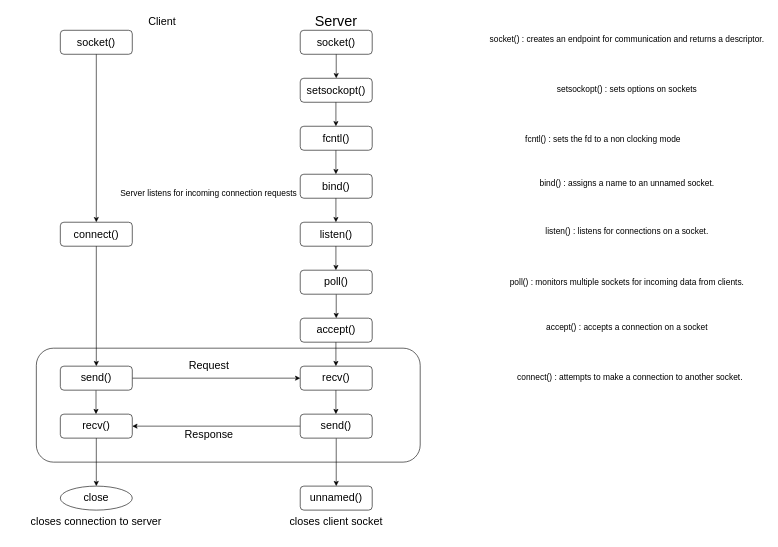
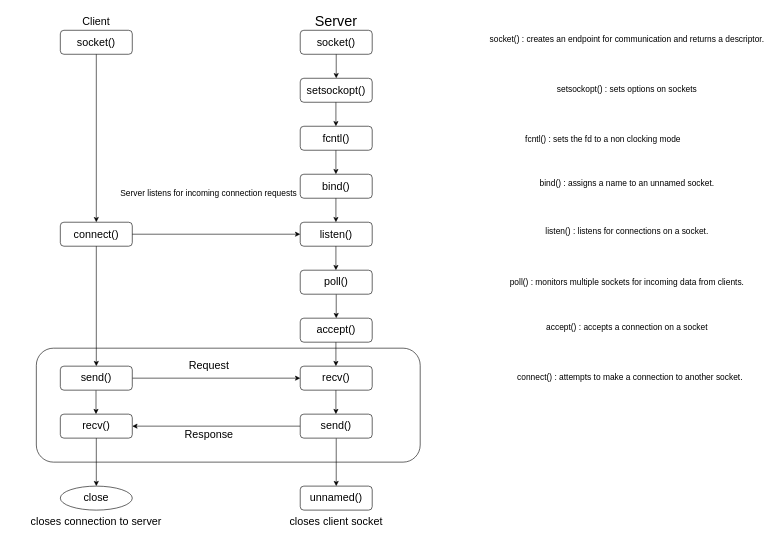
node "Client": moved (162, 21) -> (96, 21)
edge "connect()" -> "listen()": added
